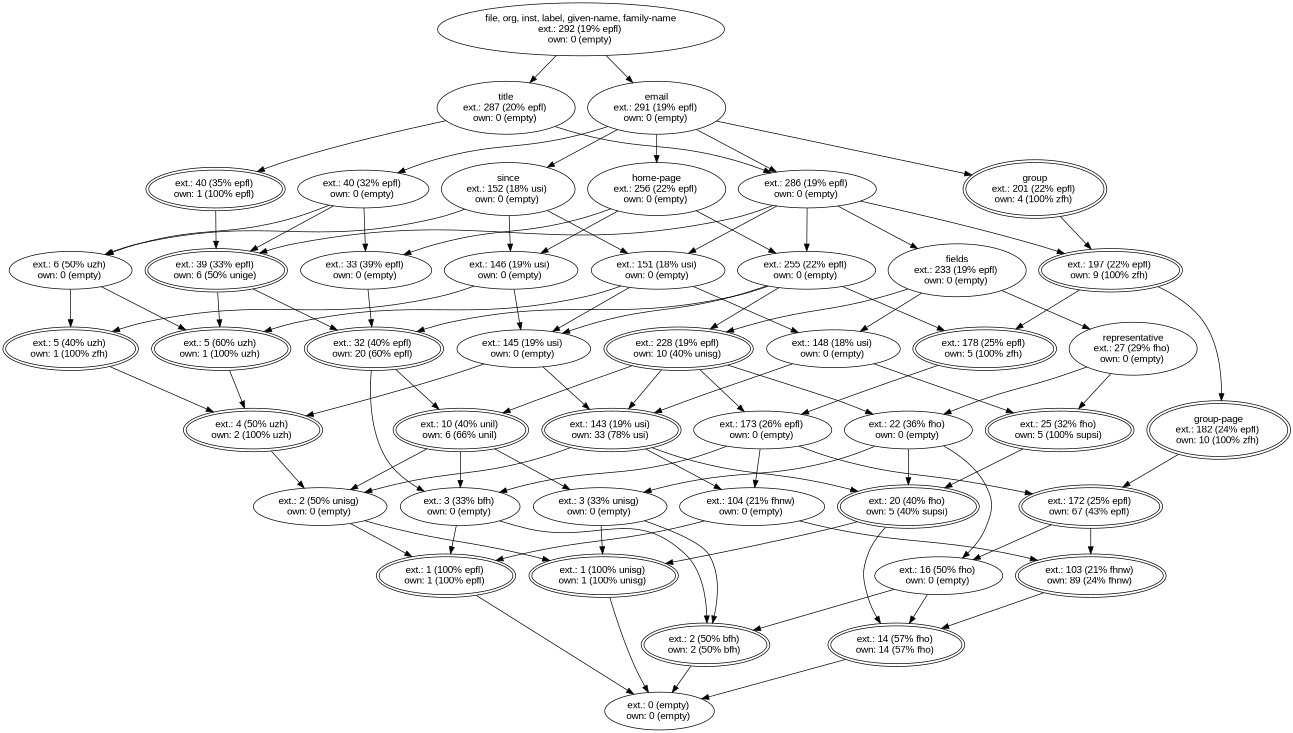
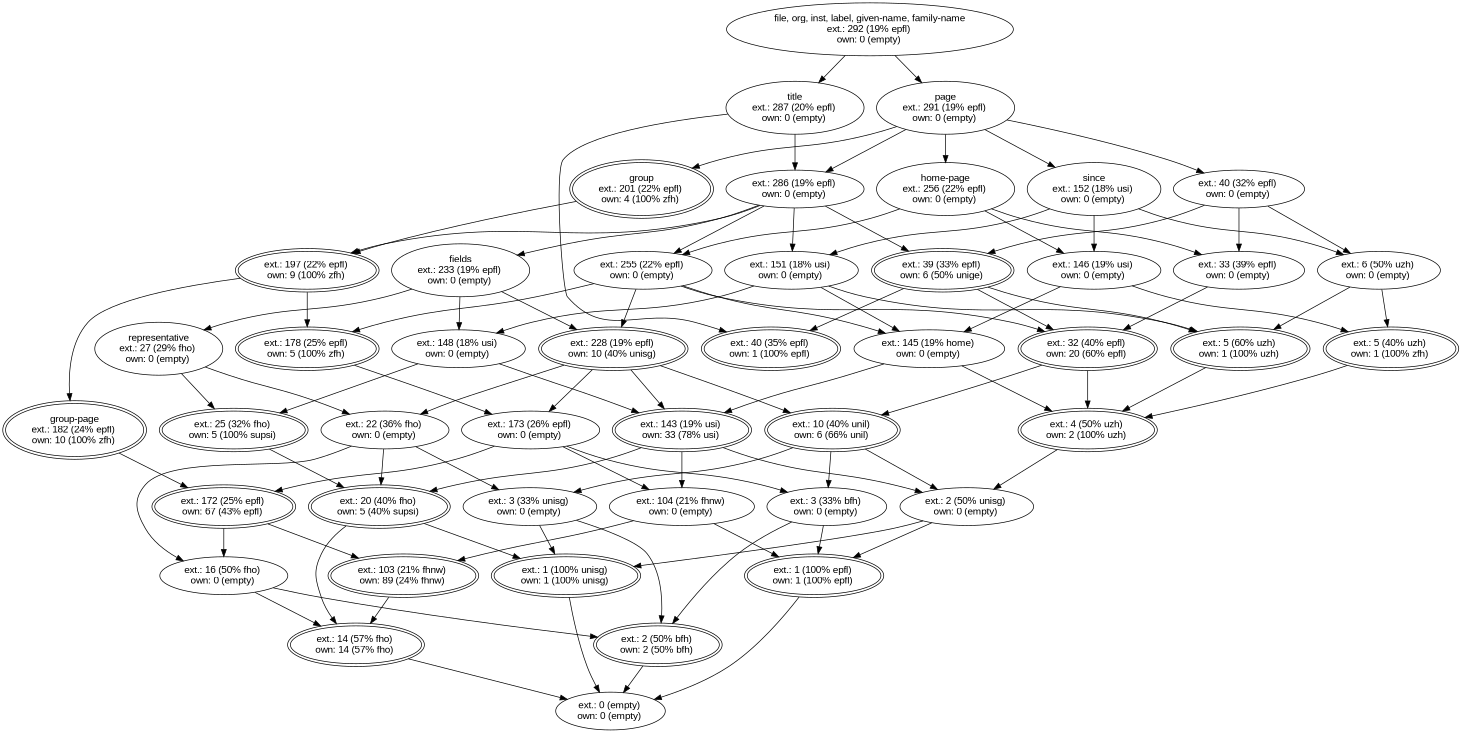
node "email ext.: 291 (19% epfl) own: 0 (empty)": label "email ext.: 291 (19% epfl) own: 0 (empty)" -> "page ext.: 291 (19% epfl) own: 0 (empty)"
edge "ext.: 40 (35% epfl) own: 1 (100% epfl)" -> "ext.: 39 (33% epfl) own: 6 (50% unige)": reversed
node "ext.: 145 (19% usi) own: 0 (empty)": label "ext.: 145 (19% usi) own: 0 (empty)" -> "ext.: 145 (19% home) own: 0 (empty)"
edge "ext.: 32 (40% epfl) own: 20 (60% epfl)" -> "ext.: 3 (33% bfh) own: 0 (empty)": now "ext.: 32 (40% epfl) own: 20 (60% epfl)" -> "ext.: 4 (50% uzh) own: 2 (100% uzh)"
